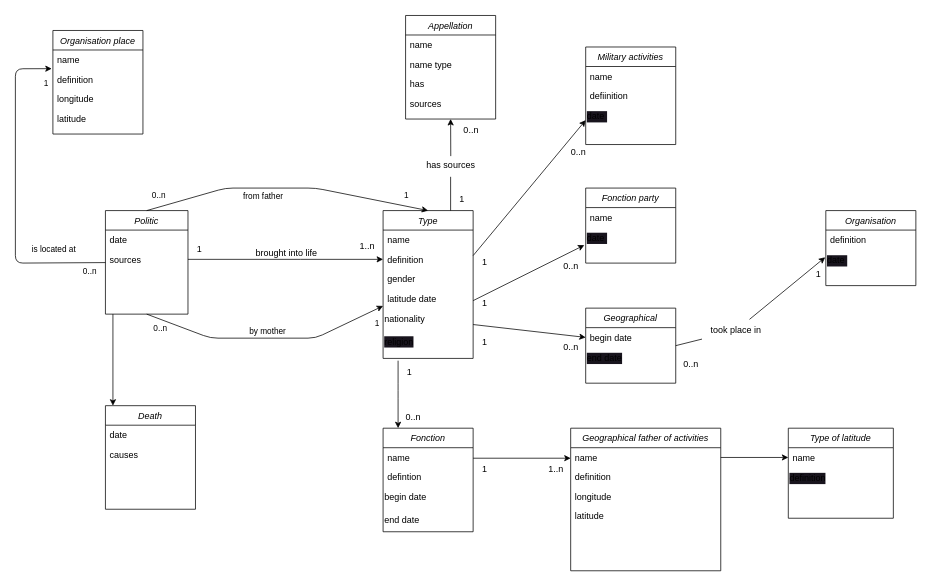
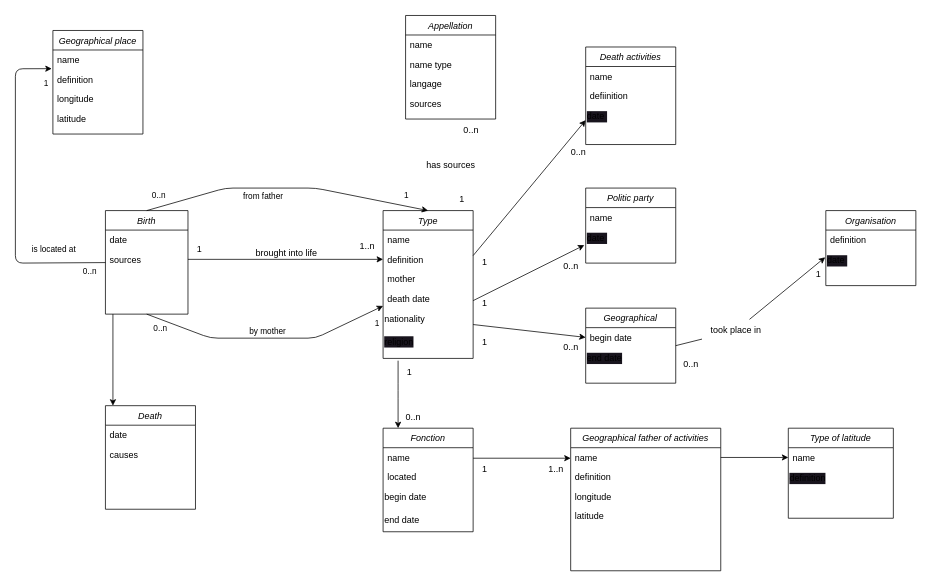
node "Organisation place": label "Organisation place" -> "Geographical place"
node "Military activities": label "Military activities" -> "Death activities"
node "has": label "has" -> "langage"
edge "has sources" -> "Appellation": removed
edge "has sources" -- "Type": removed
node "Fonction party": label "Fonction party" -> "Politic party"
node "Politic": label "Politic" -> "Birth"
node "gender": label "gender" -> "mother"
node "latitude date": label "latitude date" -> "death date"
node "defintion": label "defintion" -> "located"
